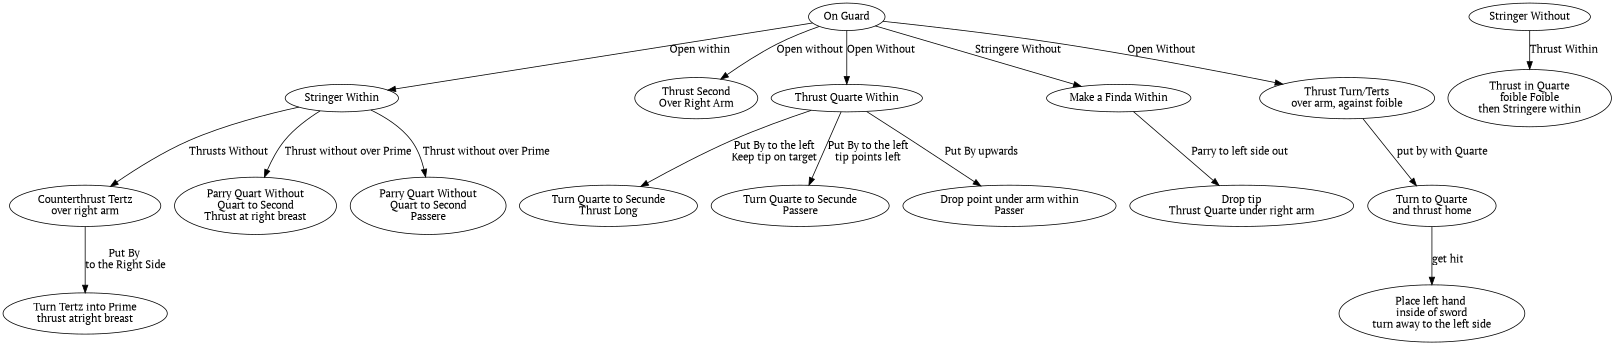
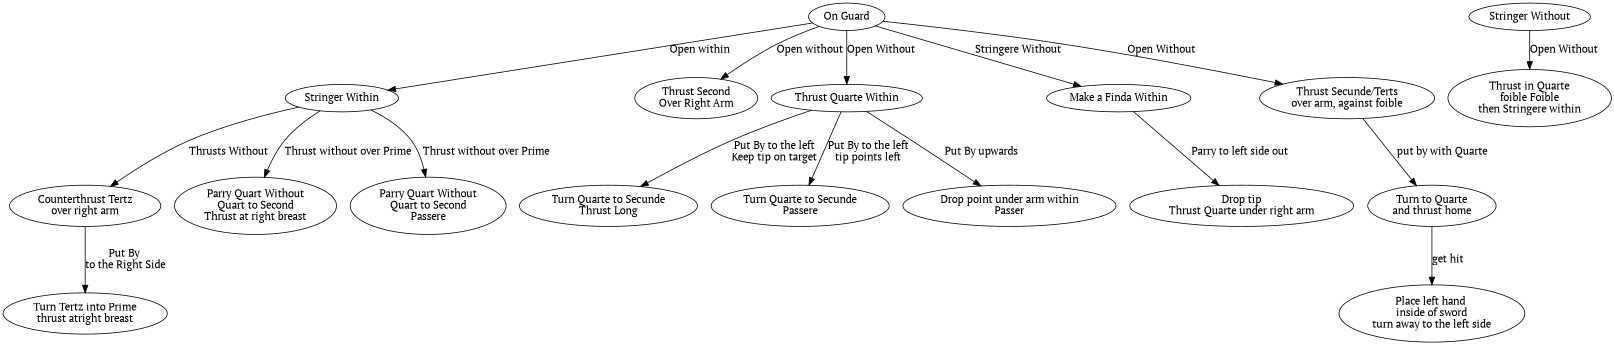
edge "Stringer Without" -> "Thrust in Quarte foible Foible then Stringere within": label "Thrust Within" -> "Open Without"
node "Thrust Turn/Terts over arm, against foible": label "Thrust Turn/Terts over arm, against foible" -> "Thrust Secunde/Terts over arm, against foible"
